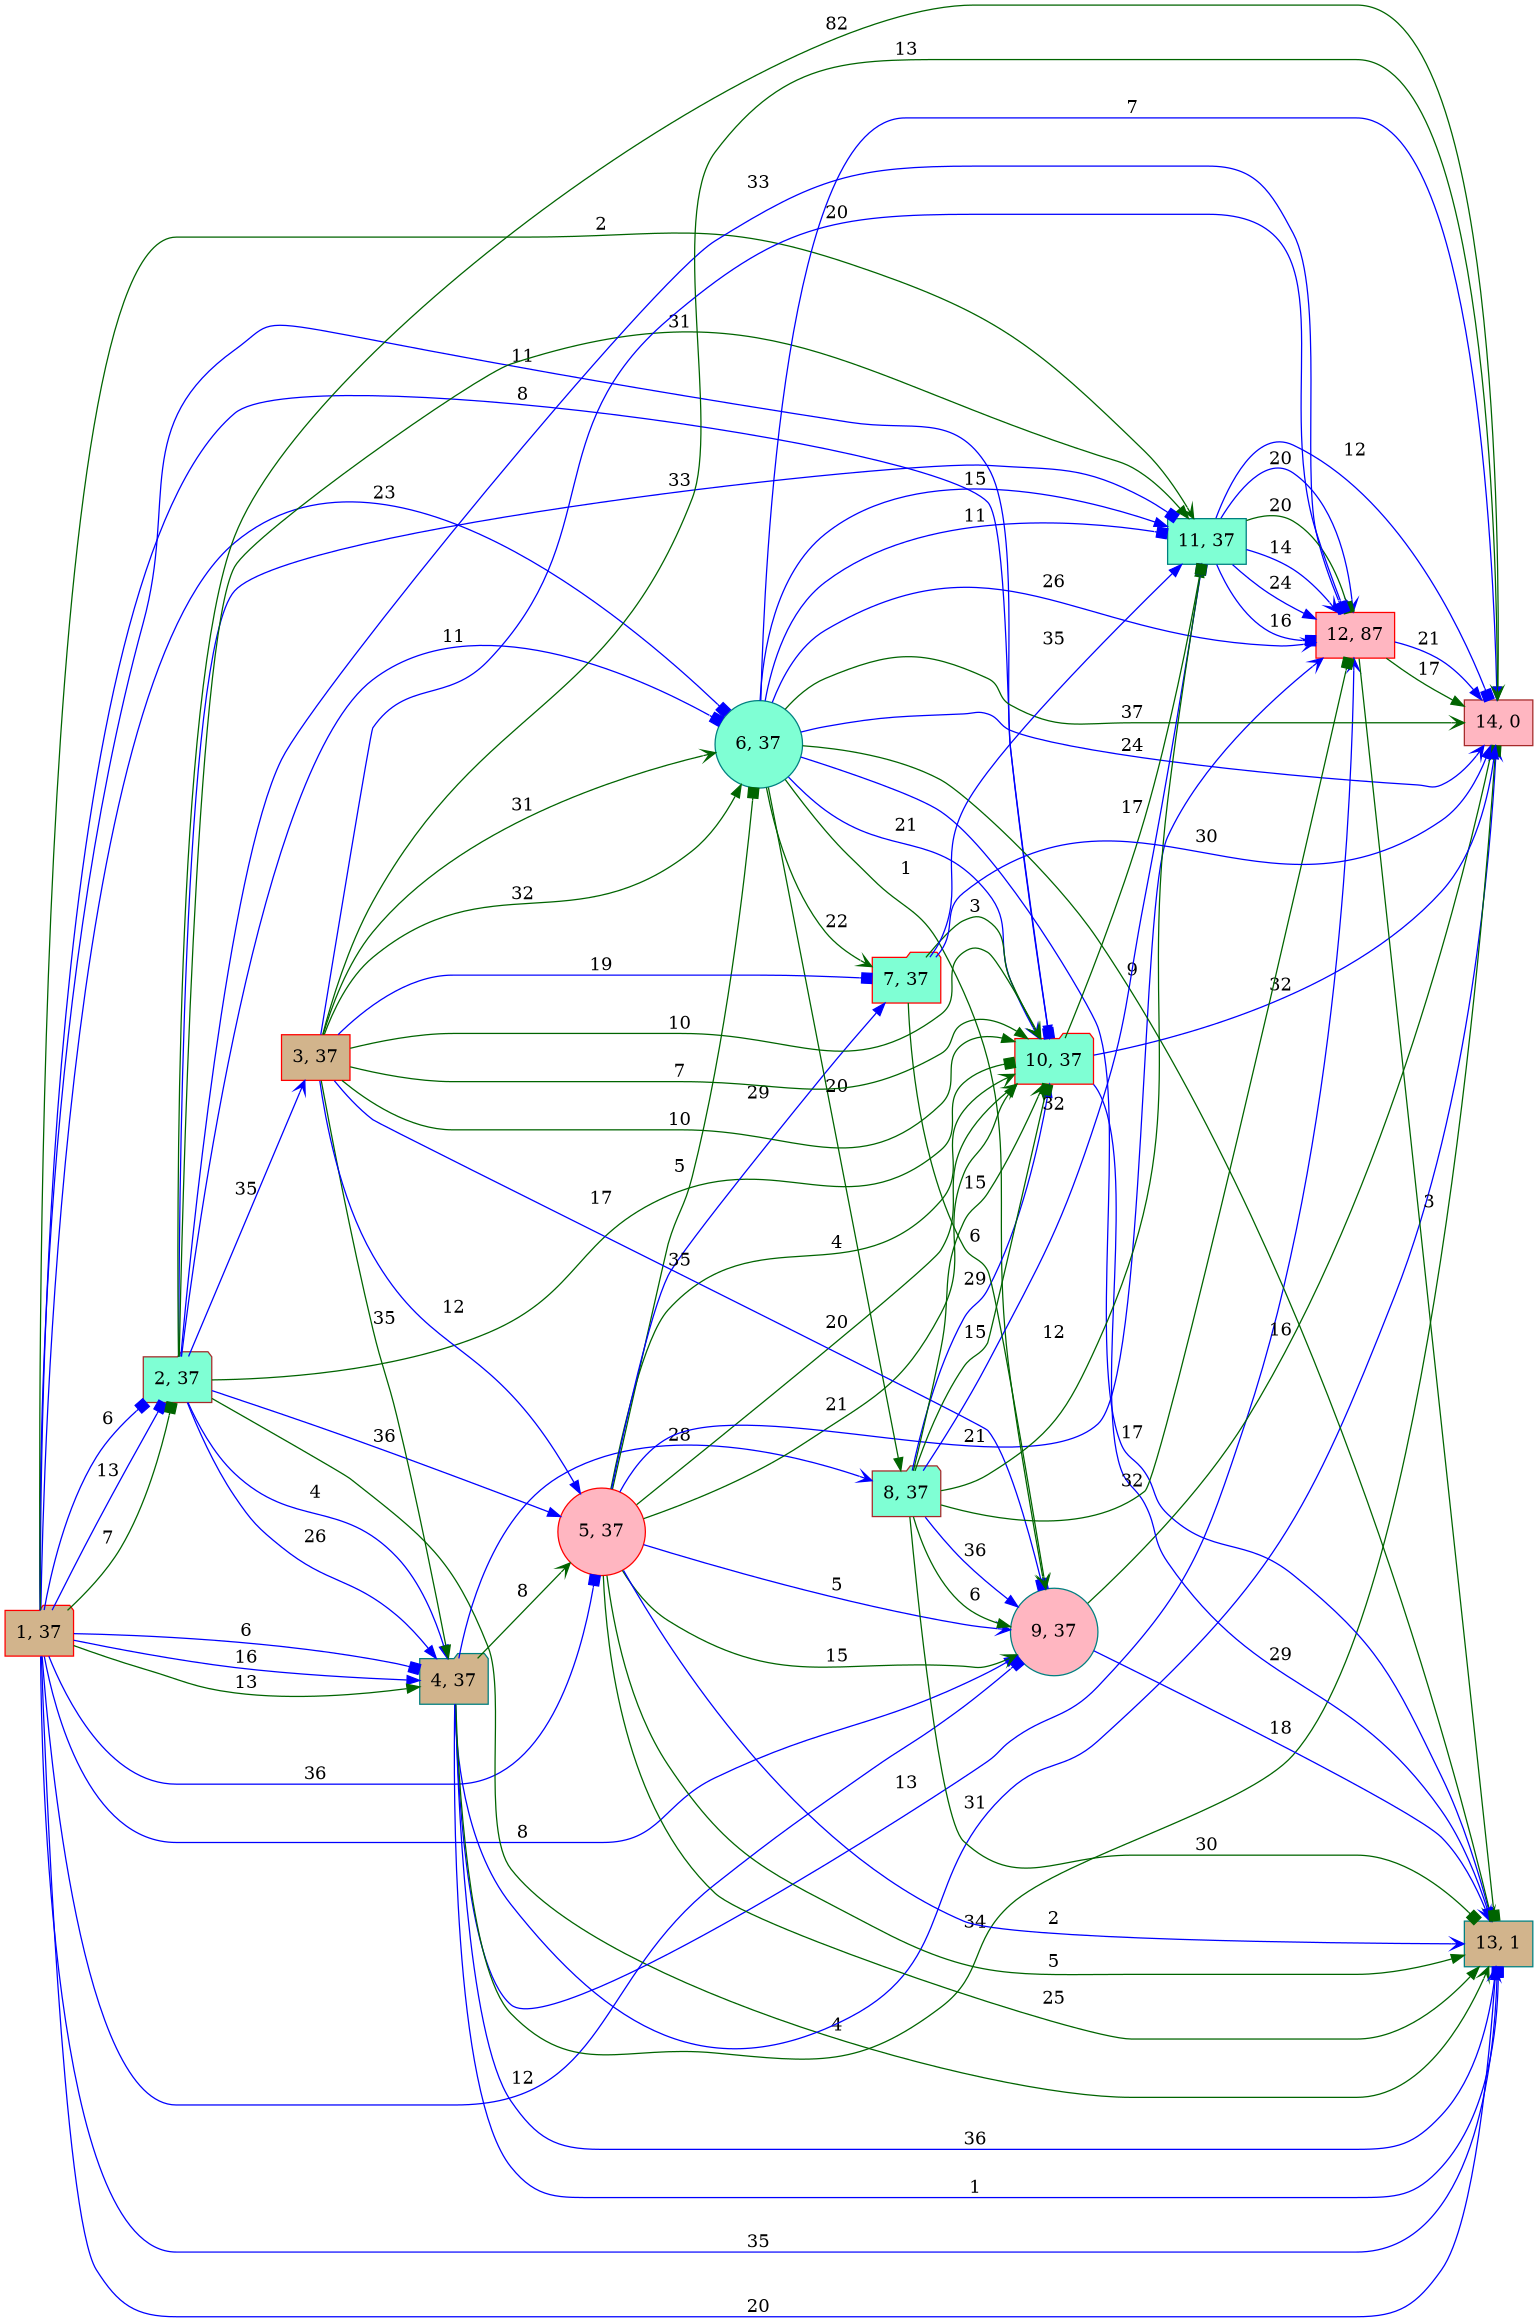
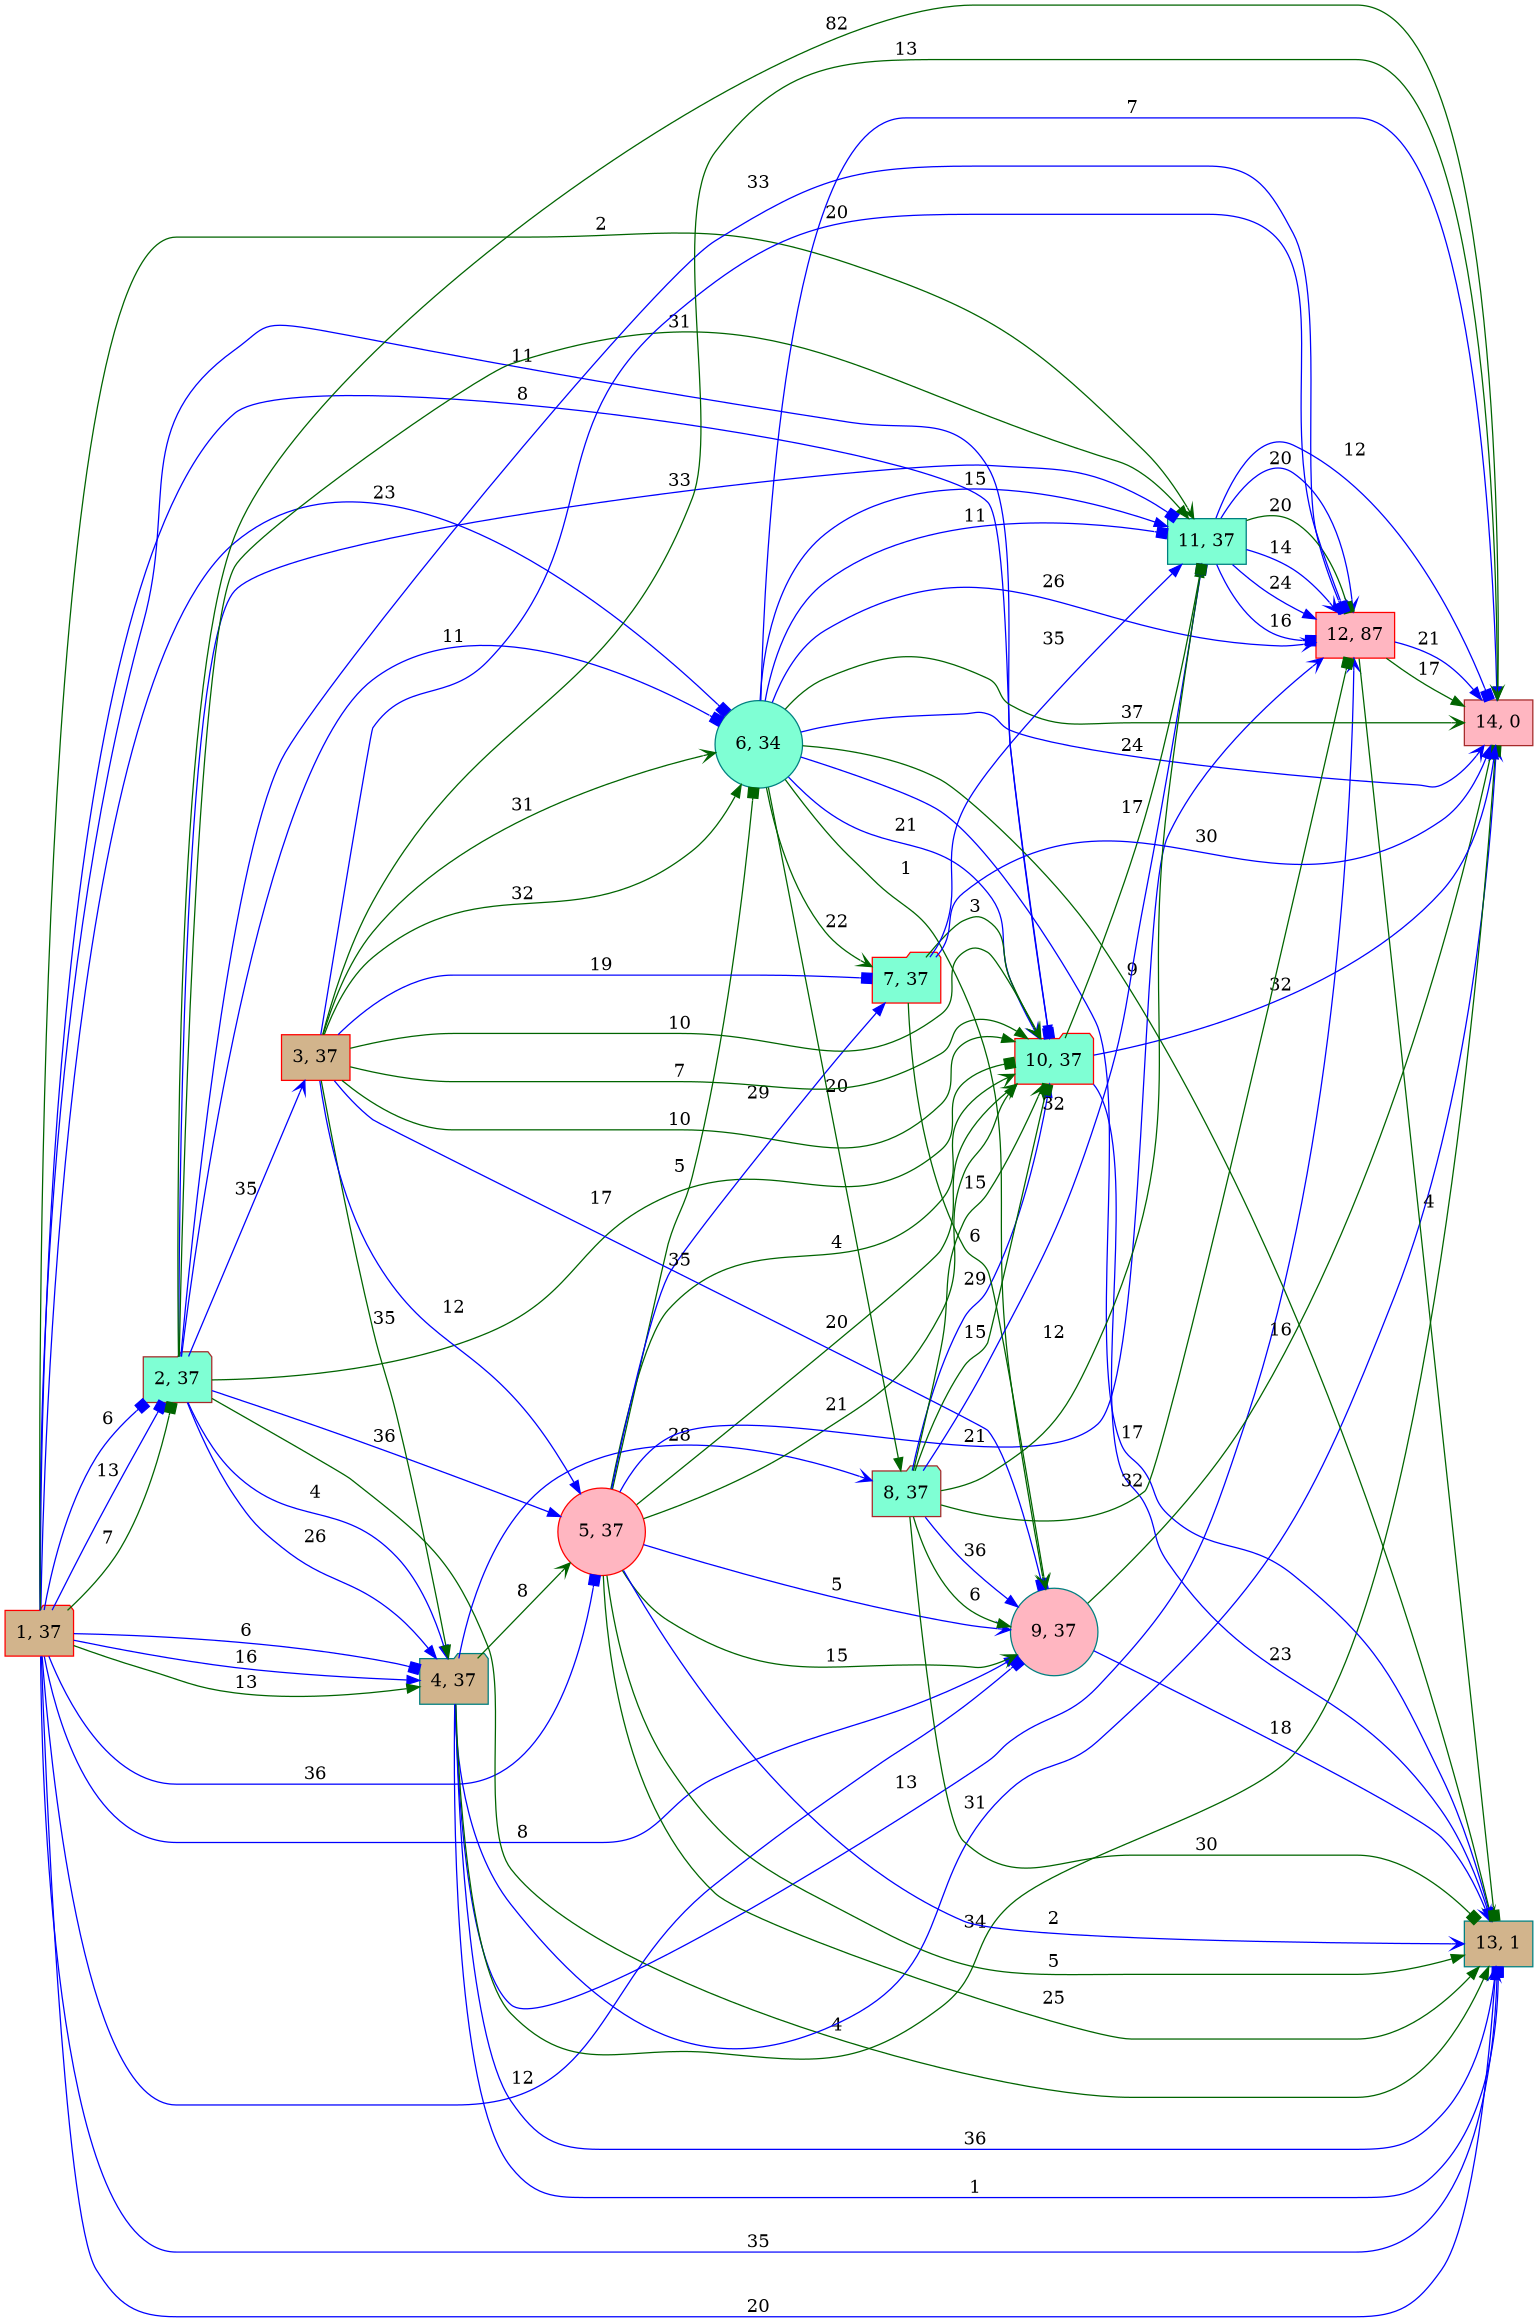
node "6, 37": label "6, 37" -> "6, 34"
edge "12, 87" -> "13, 1": label "3" -> "4"
edge "10, 37" -> "13, 1": label "29" -> "23"
edge "2, 37" -> "13, 1": arrowhead vee -> normal
